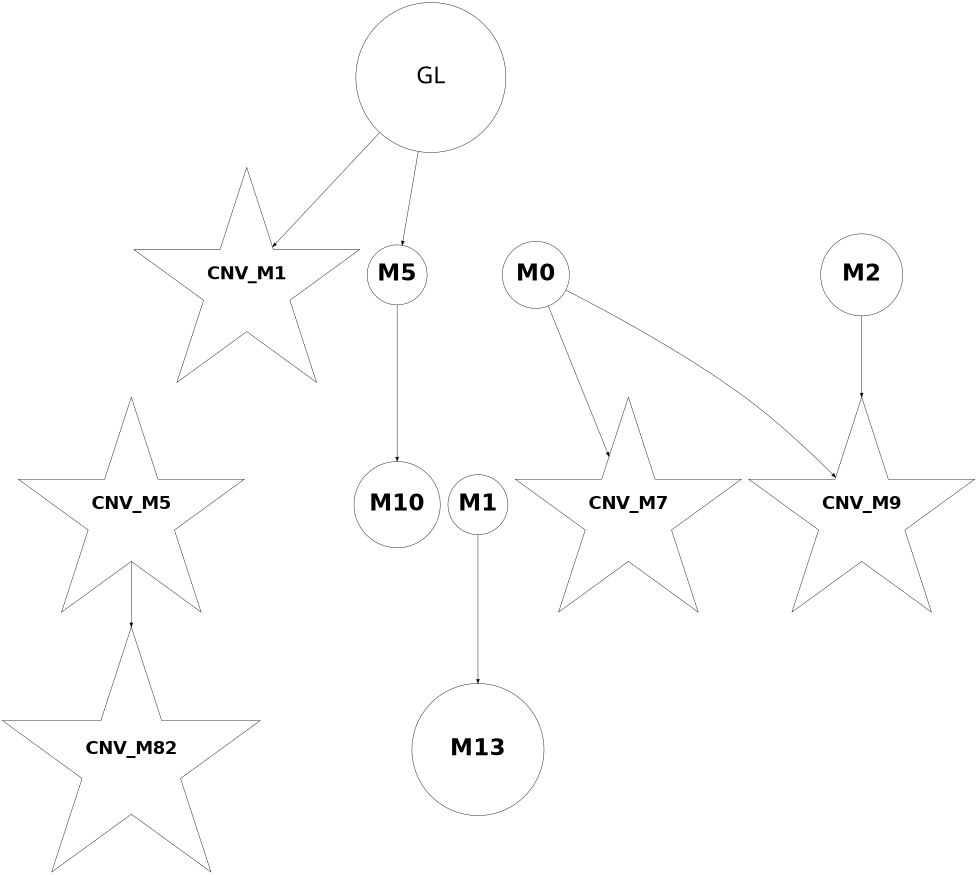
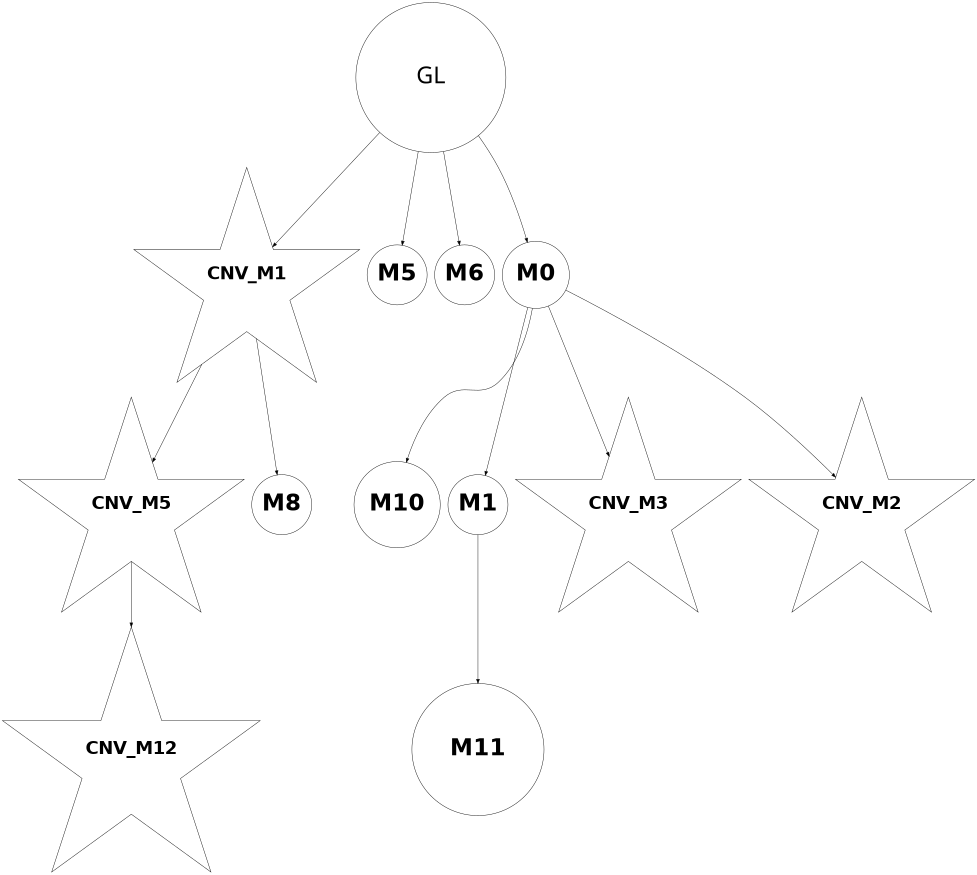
edge "GL" -> "M0": added
node "M6": added
node "M2": removed
edge "M5" -> "M10": now "M0" -> "M10"
edge "M0" -> "M1": added
edge "CNV_M1" -> "CNV_M5": added
node "M8": added
node "CNV_M7": label "CNV_M7" -> "CNV_M3"
node "CNV_M9": label "CNV_M9" -> "CNV_M2"
node "CNV_M82": label "CNV_M82" -> "CNV_M12"
node "M13": label "M13" -> "M11"
